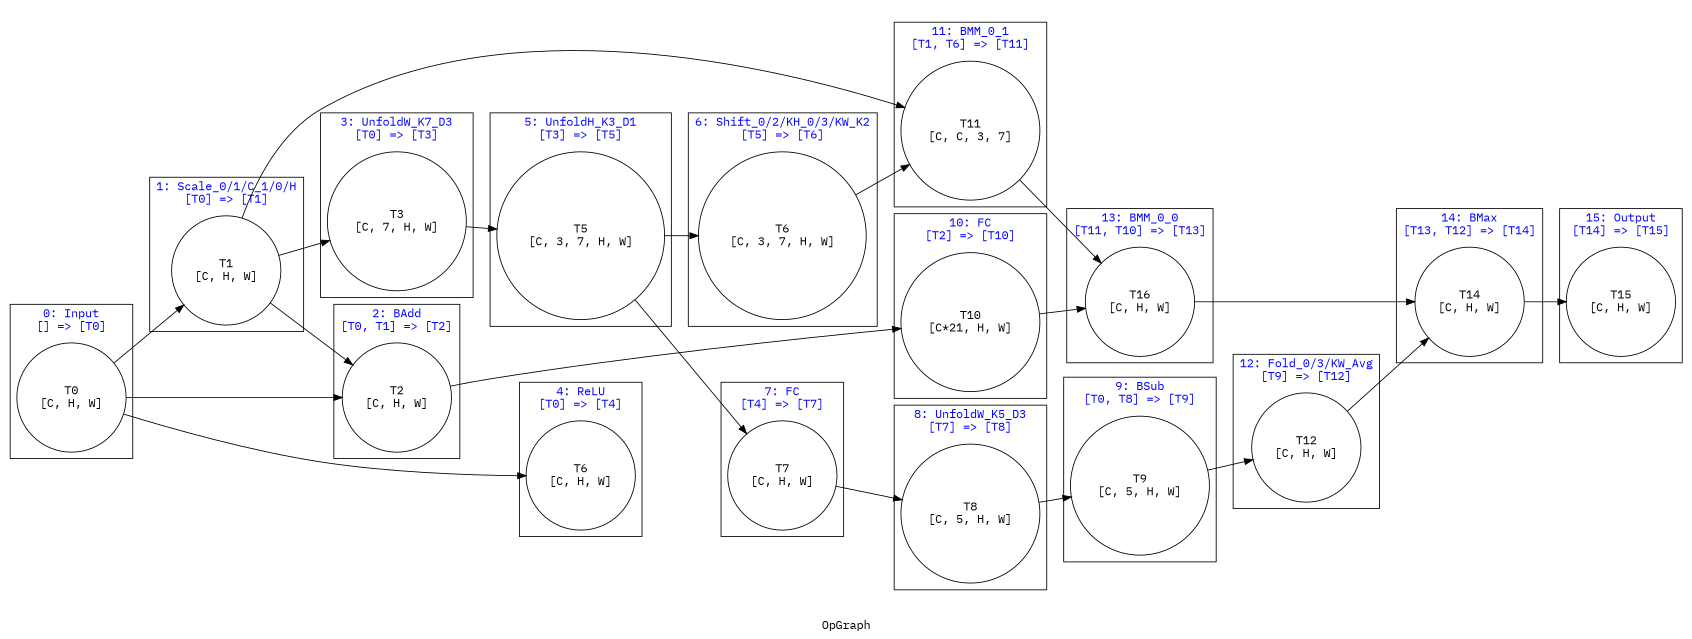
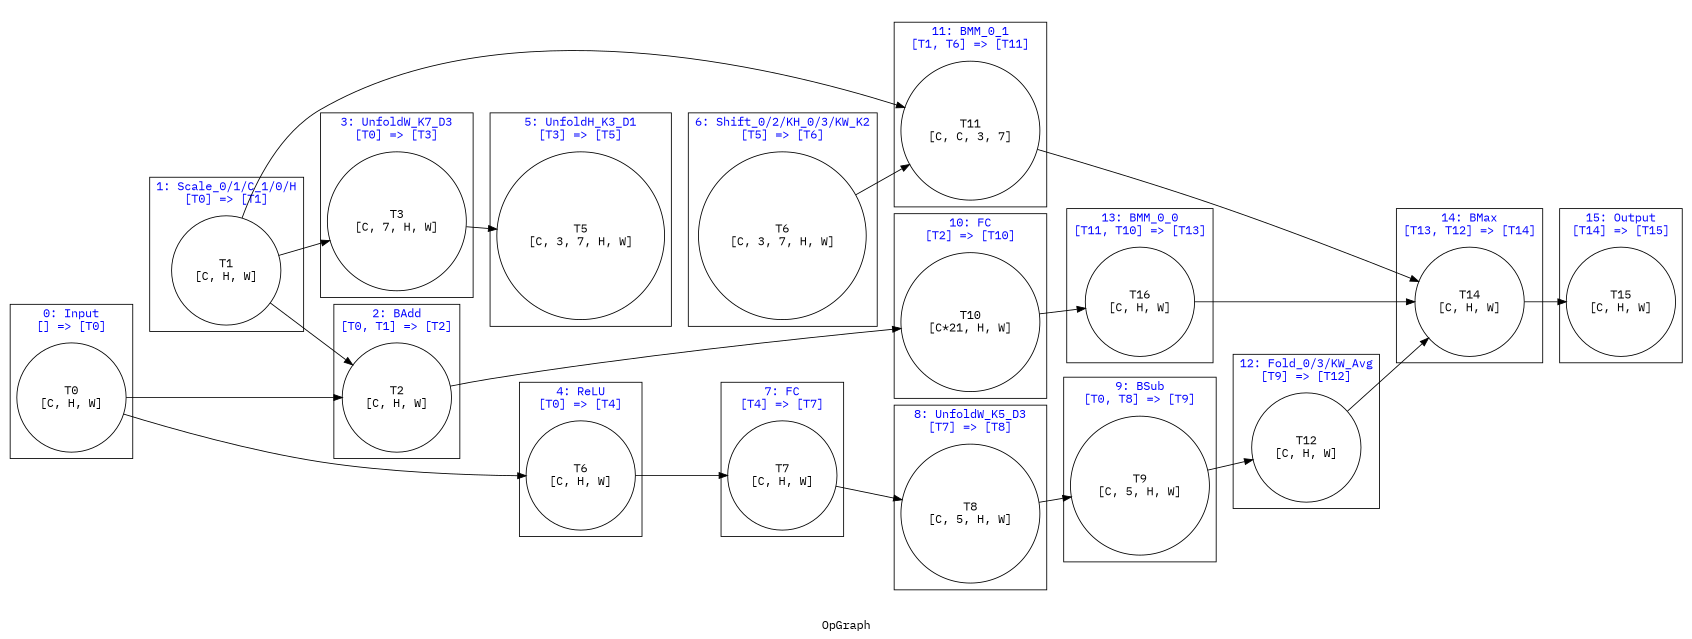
edge "T11 [C, C, 3, 7]" -> "T16 [C, H, W]": now "T11 [C, C, 3, 7]" -> "T14 [C, H, W]"
edge "T5 [C, 3, 7, H, W]" -> "T6 [C, 3, 7, H, W]": removed
edge "T0 [C, H, W]" -> "T1 [C, H, W]": removed
edge "T5 [C, 3, 7, H, W]" -> "T7 [C, H, W]": now "T6 [C, H, W]" -> "T7 [C, H, W]"
